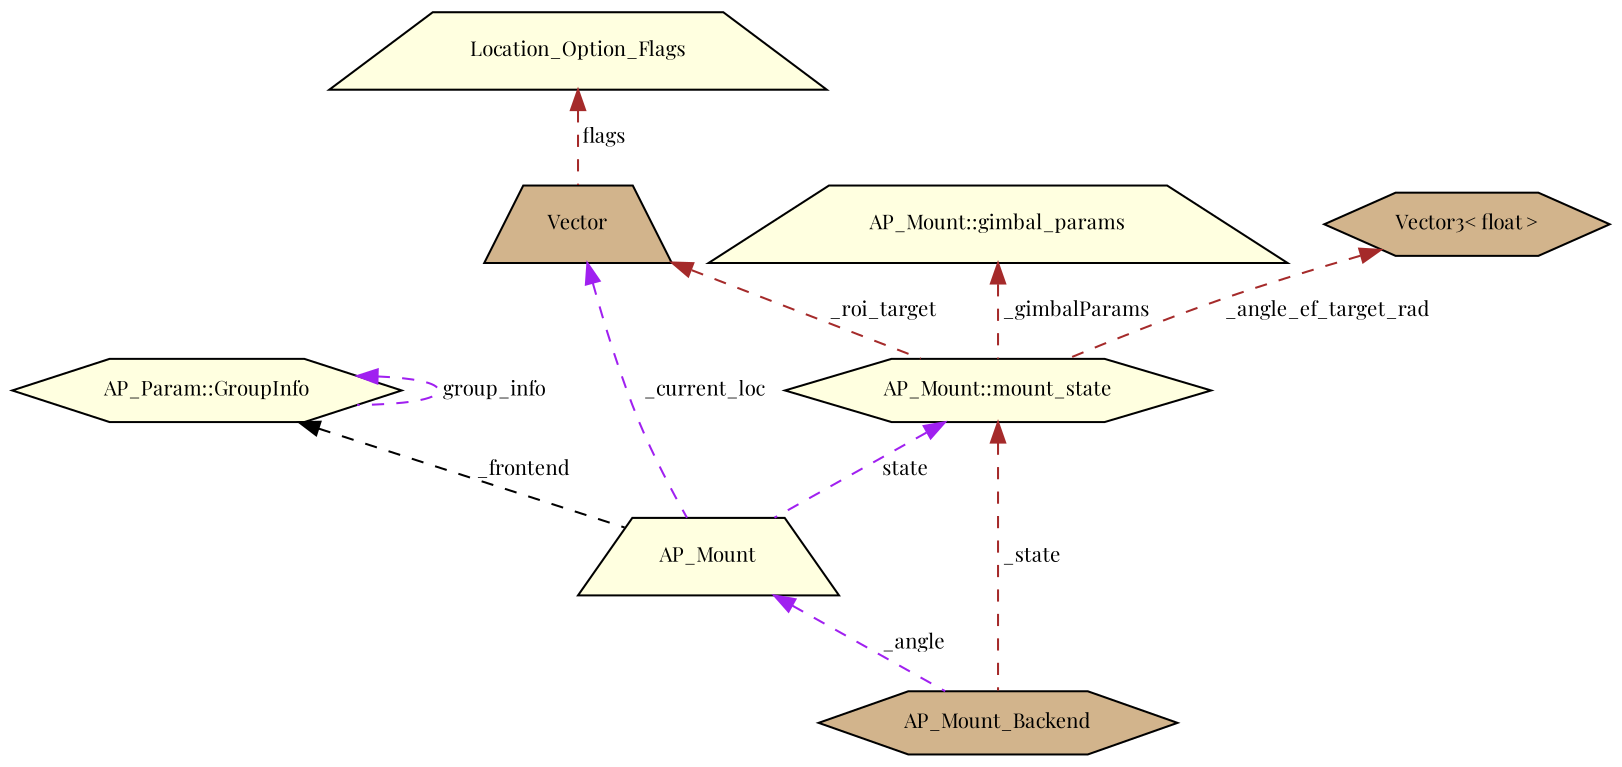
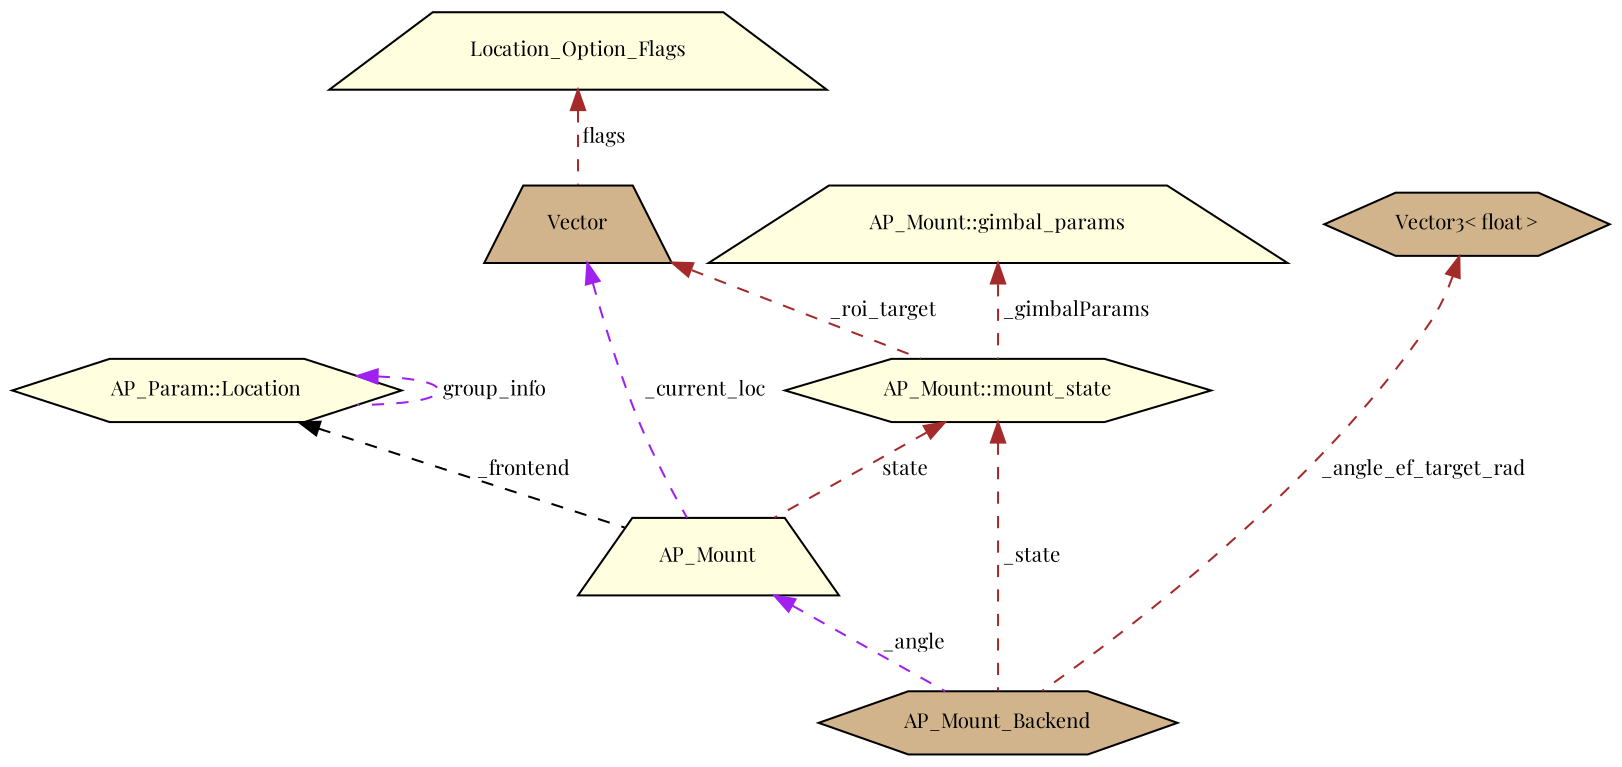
edge "AP_Mount::mount_state" -> "Vector3< float >": now "AP_Mount_Backend" -> "Vector3< float >"
node "AP_Param::GroupInfo": label "AP_Param::GroupInfo" -> "AP_Param::Location"
edge "AP_Mount" -> "AP_Mount::mount_state": color purple -> brown
